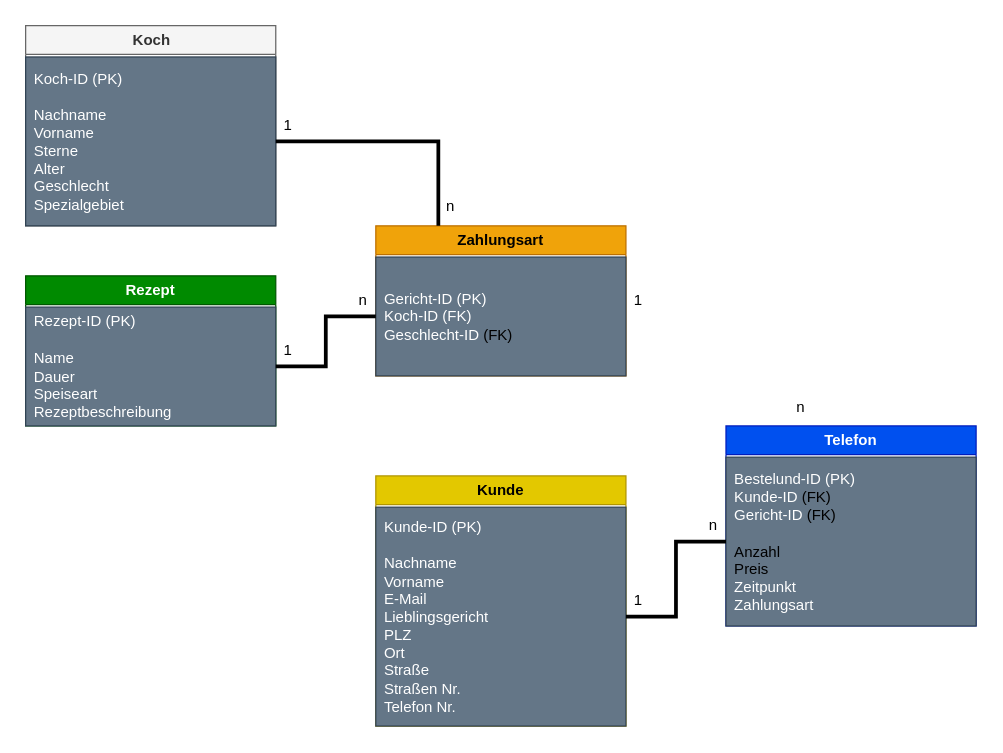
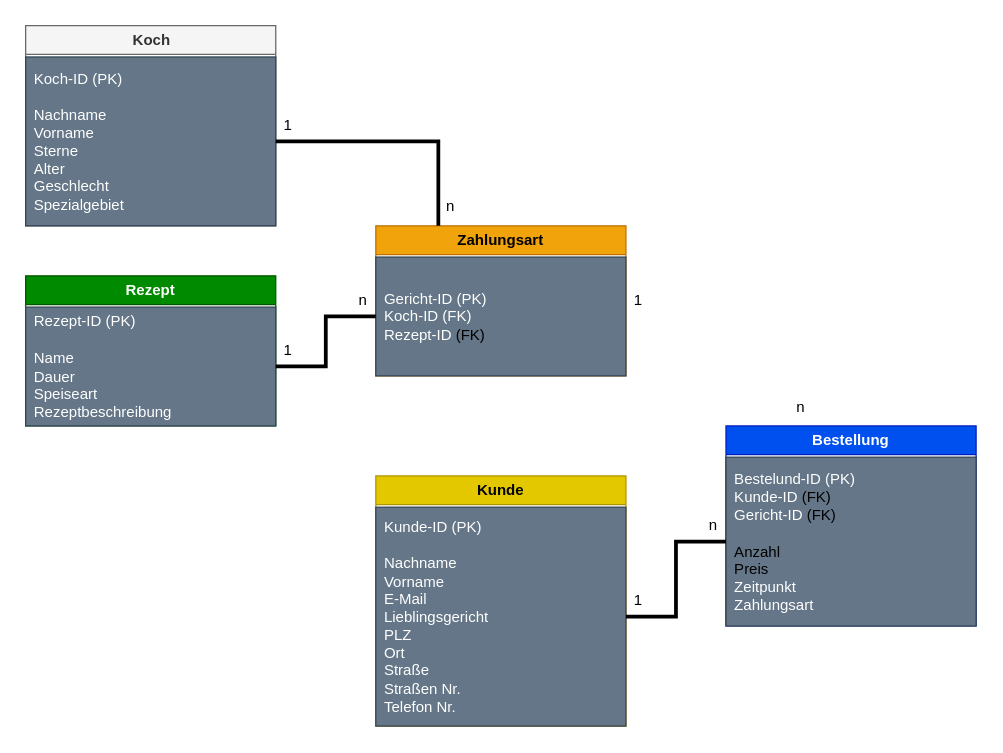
node "Gericht-ID (PK) Koch-ID (FK) Geschlecht-ID (FK)": label "Gericht-ID (PK) Koch-ID (FK) Geschlecht-ID (FK)" -> "Gericht-ID (PK) Koch-ID (FK) Rezept-ID (FK)"
node "Telefon": label "Telefon" -> "Bestellung"
